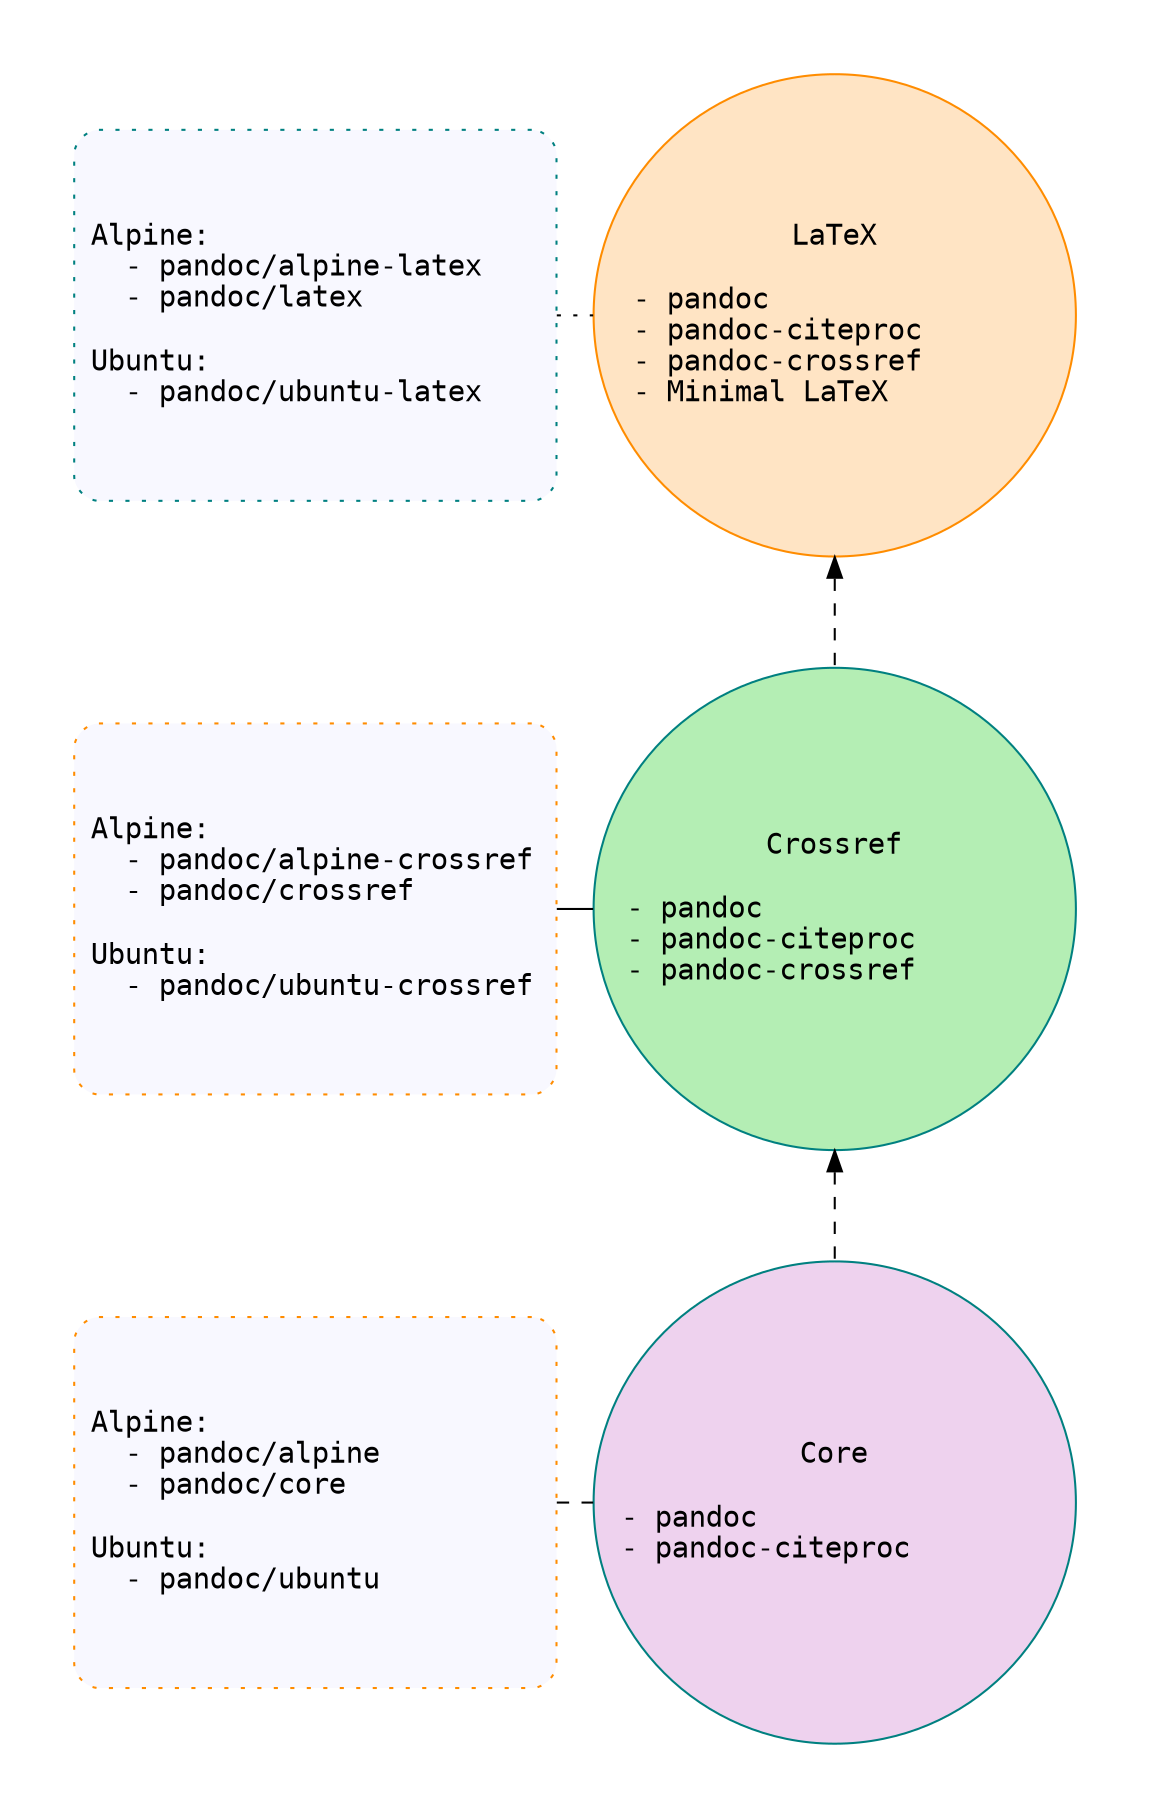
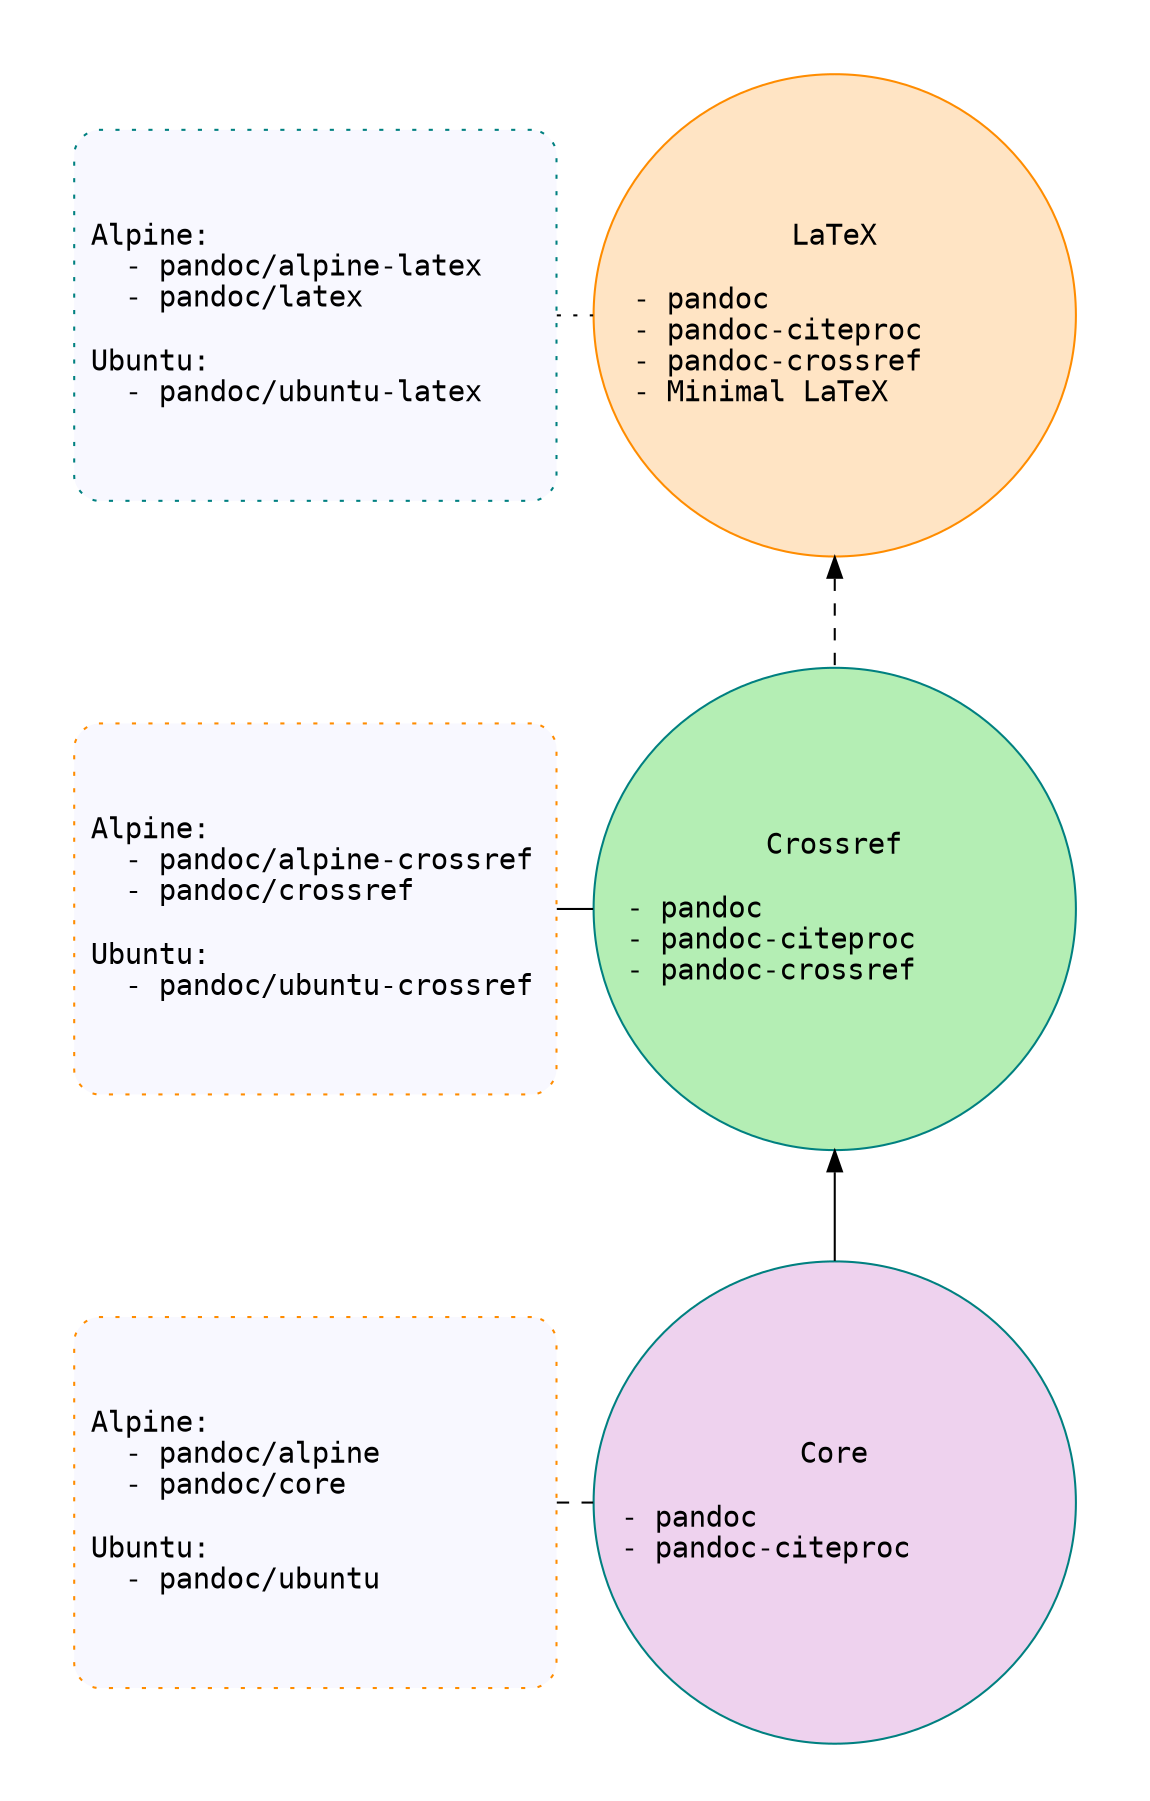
edge "Core - pandoc - pandoc-citeproc" -> "Crossref - pandoc - pandoc-citeproc - pandoc-crossref": style dashed -> solid
